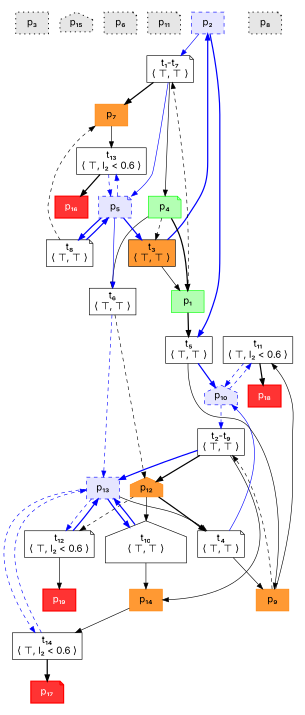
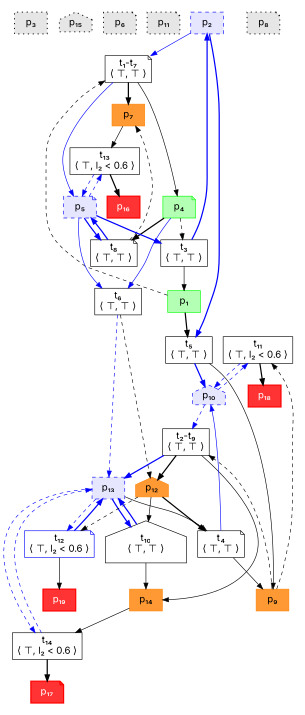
edge "p₄" -> "t₆ ⟨ ⊤, ⊤ ⟩": color black -> #0000ff
edge "p₄" -> "p₁": now "p₄" -> "t₈ ⟨ ⊤, ⊤ ⟩"
node "t₃ ⟨ ⊤, ⊤ ⟩": fillcolor #ff9933 -> #ffffff
edge "p₉" -> "t₁₁ ⟨ ⊤, l₂ < 0.6 ⟩": style solid -> dashed
node "t₁₂ ⟨ ⊤, l₂ < 0.6 ⟩": color black -> #0000ff
